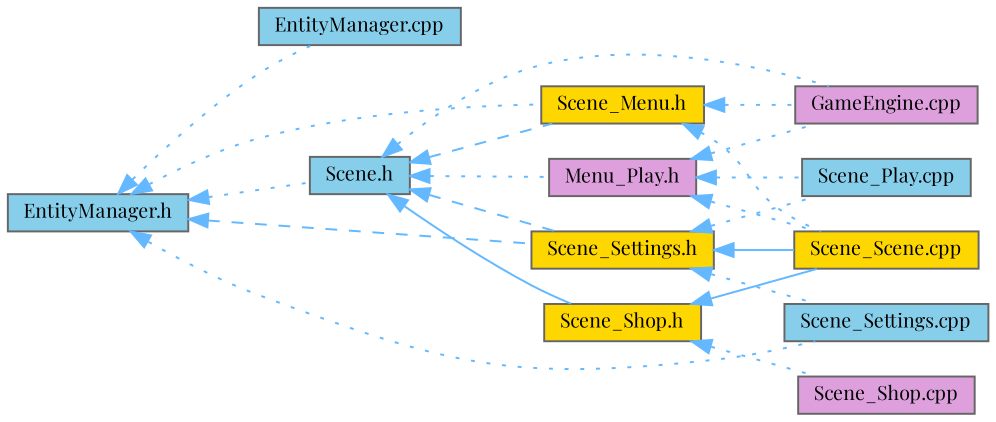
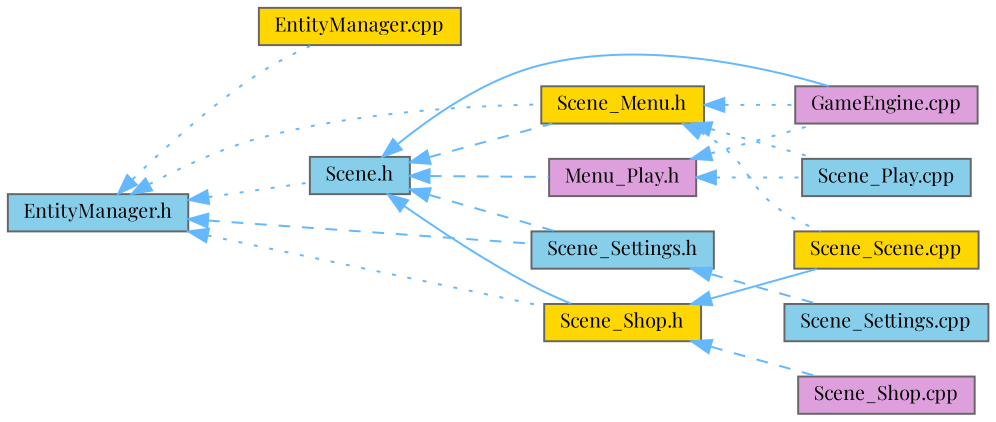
node "EntityManager.cpp": fillcolor skyblue -> gold
edge "GameEngine.cpp" -> "Scene.h": style dotted -> solid
edge "Menu_Play.h" -> "Scene.h": style dotted -> dashed
edge "Scene_Play.cpp" -> "Scene_Settings.h": now "Scene_Play.cpp" -> "Scene_Menu.h"
edge "Scene_Scene.cpp" -> "Menu_Play.h": removed
node "Scene_Settings.h": fillcolor gold -> skyblue
edge "Scene_Scene.cpp" -> "Scene_Settings.h": removed
edge "Scene_Settings.cpp" -> "Scene_Settings.h": style dotted -> dashed
edge "Scene_Settings.cpp" -> "EntityManager.h": now "Scene_Shop.h" -> "EntityManager.h"
edge "Scene_Shop.cpp" -> "Scene_Shop.h": style dotted -> dashed
